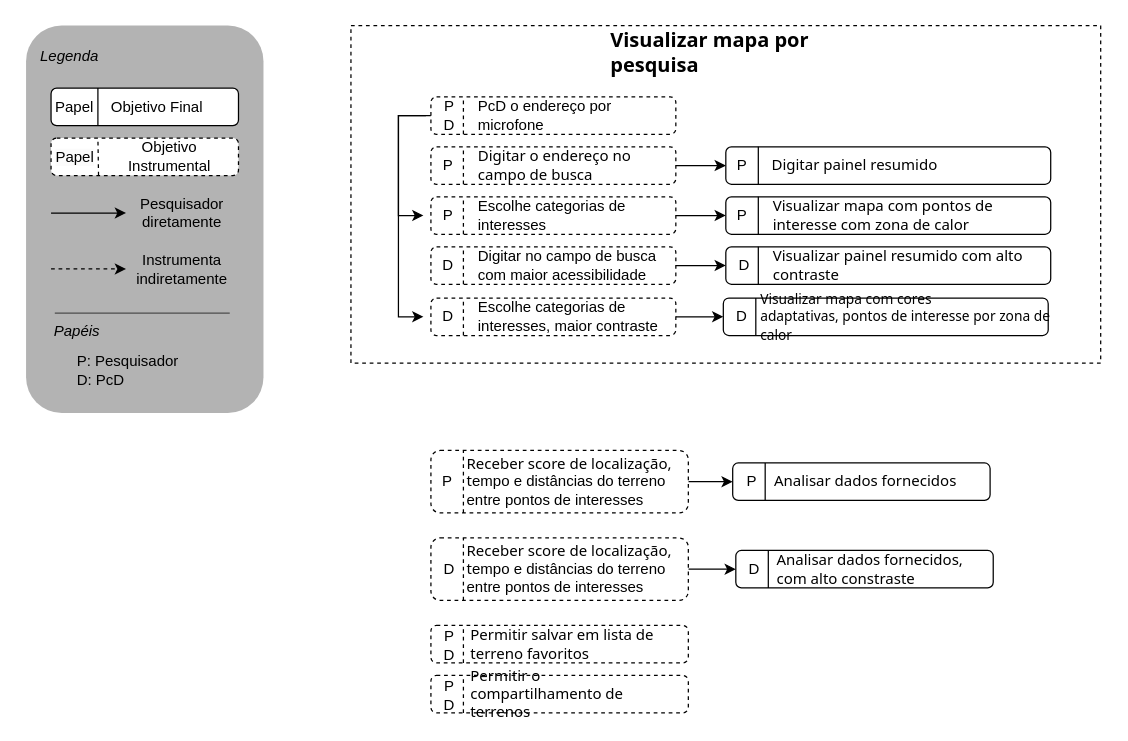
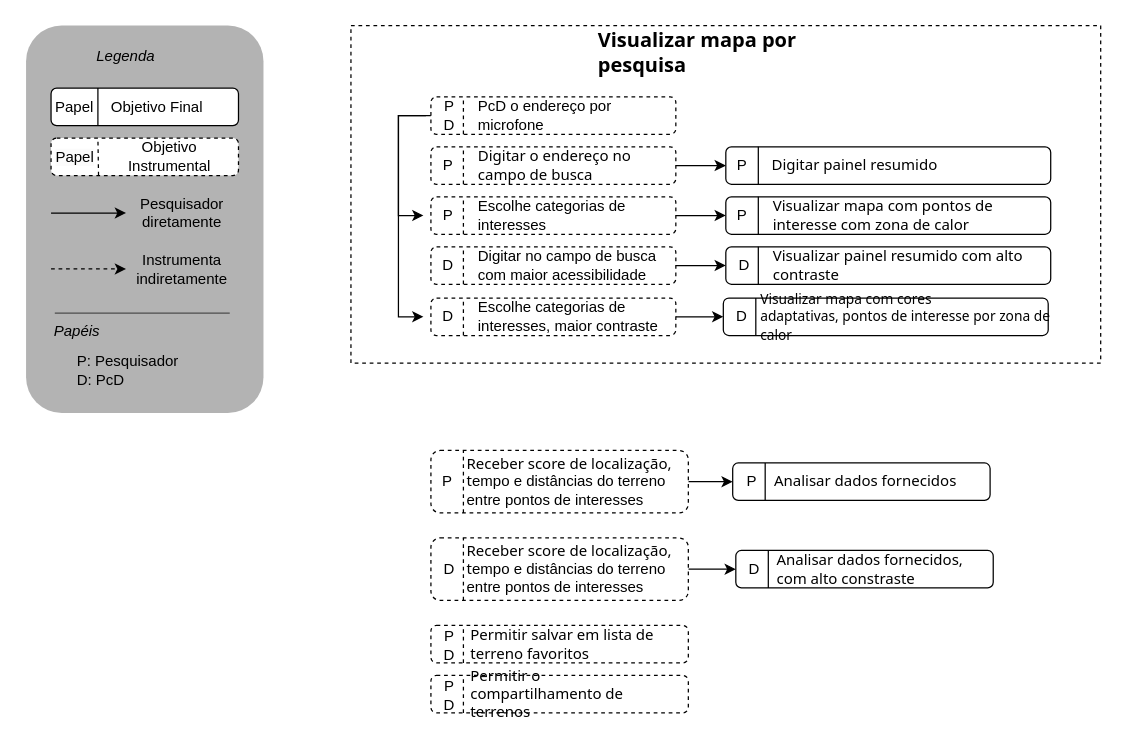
node "Visualizar mapa por pesquisa": moved (755, 53) -> (743, 53)
node "Legenda": moved (69, 57) -> (126, 57)
